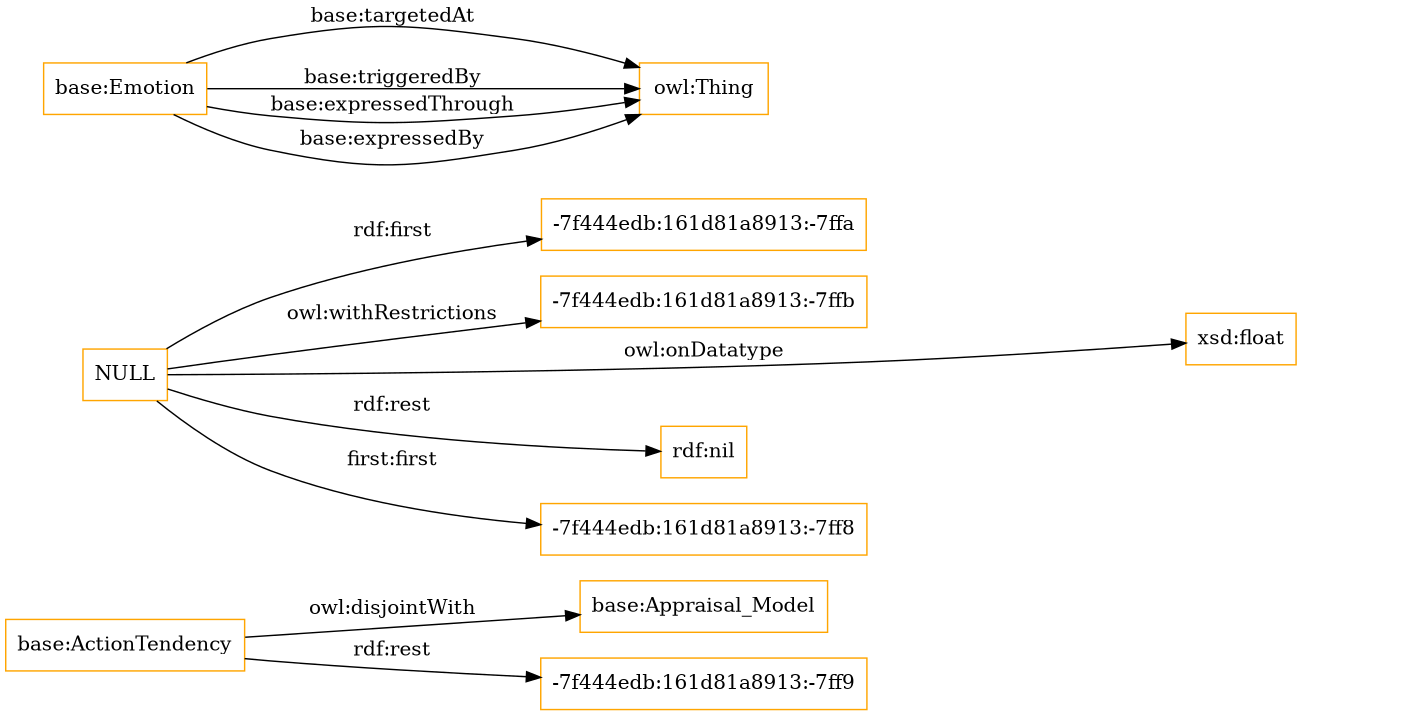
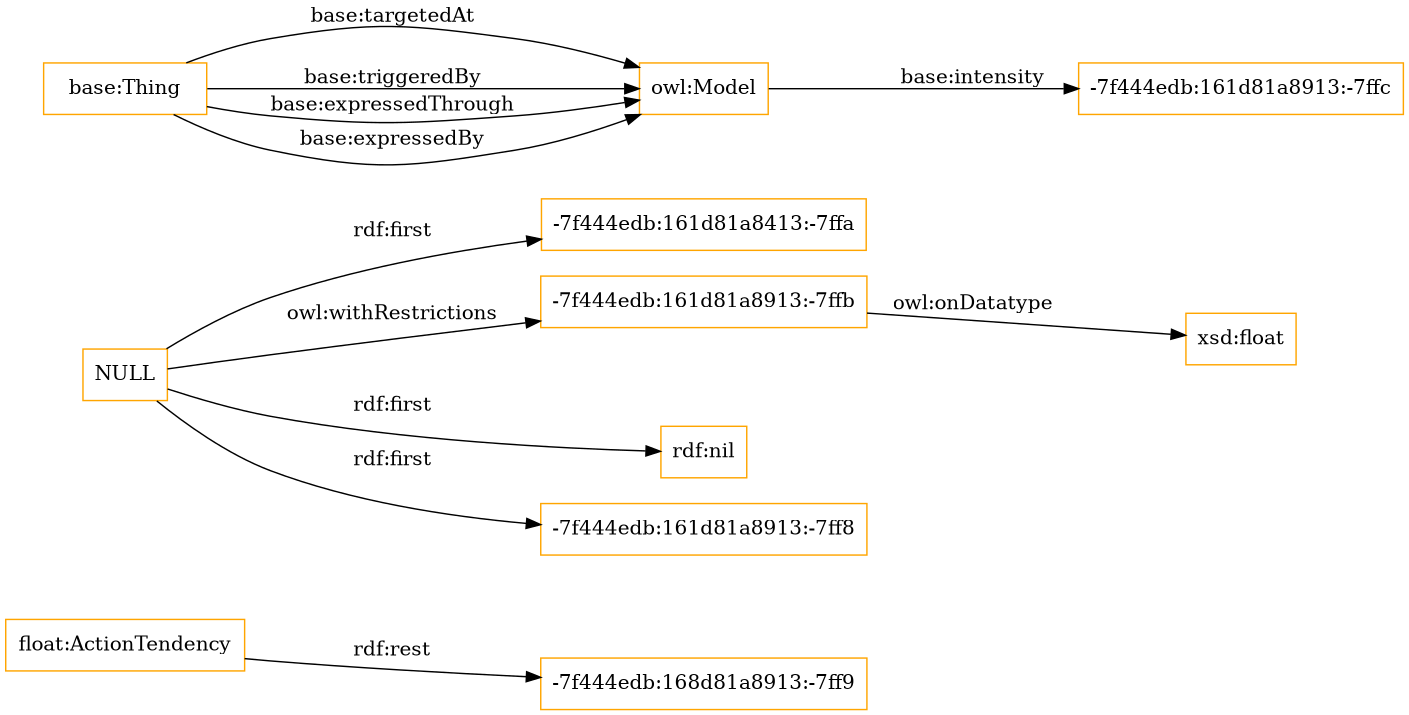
node "base:Emotion": label "base:Emotion" -> "base:Thing"
node "owl:Thing": label "owl:Thing" -> "owl:Model"
node "-7f444edb:161d81a8913:-7ffc": added
node "-7f444edb:161d81a8913:-7ffa": label "-7f444edb:161d81a8913:-7ffa" -> "-7f444edb:161d81a8413:-7ffa"
edge "NULL" -> "xsd:float": now "-7f444edb:161d81a8913:-7ffb" -> "xsd:float"
edge "NULL" -> "rdf:nil": label "rdf:rest" -> "rdf:first"
edge "NULL" -> "-7f444edb:161d81a8913:-7ff8": label "first:first" -> "rdf:first"
node "base:Appraisal_Model": removed
node "base:ActionTendency": label "base:ActionTendency" -> "float:ActionTendency"
node "-7f444edb:161d81a8913:-7ff9": label "-7f444edb:161d81a8913:-7ff9" -> "-7f444edb:168d81a8913:-7ff9"
